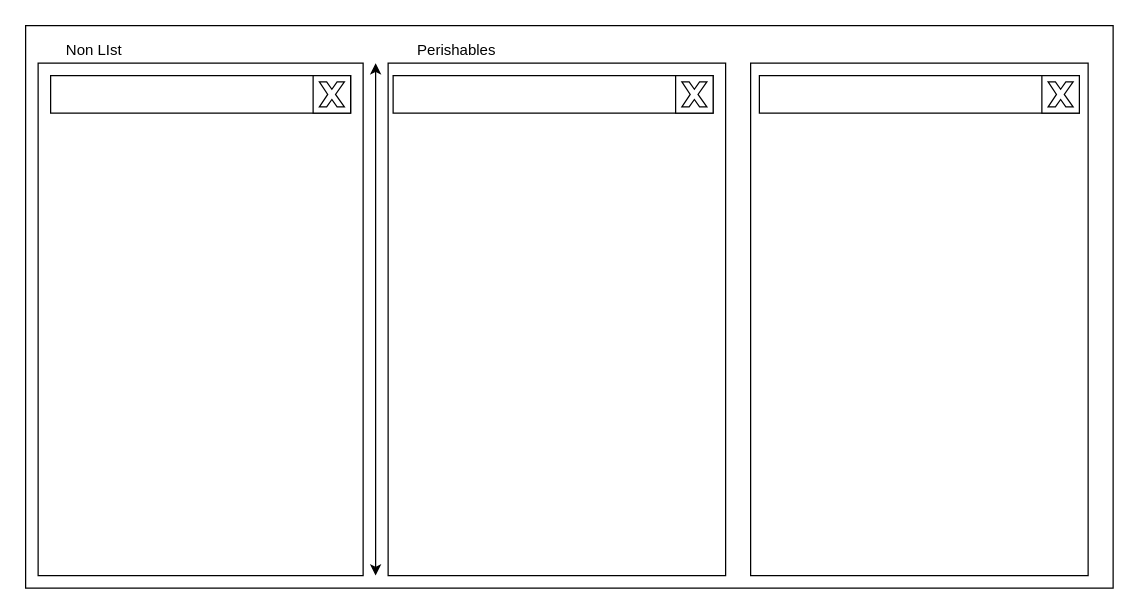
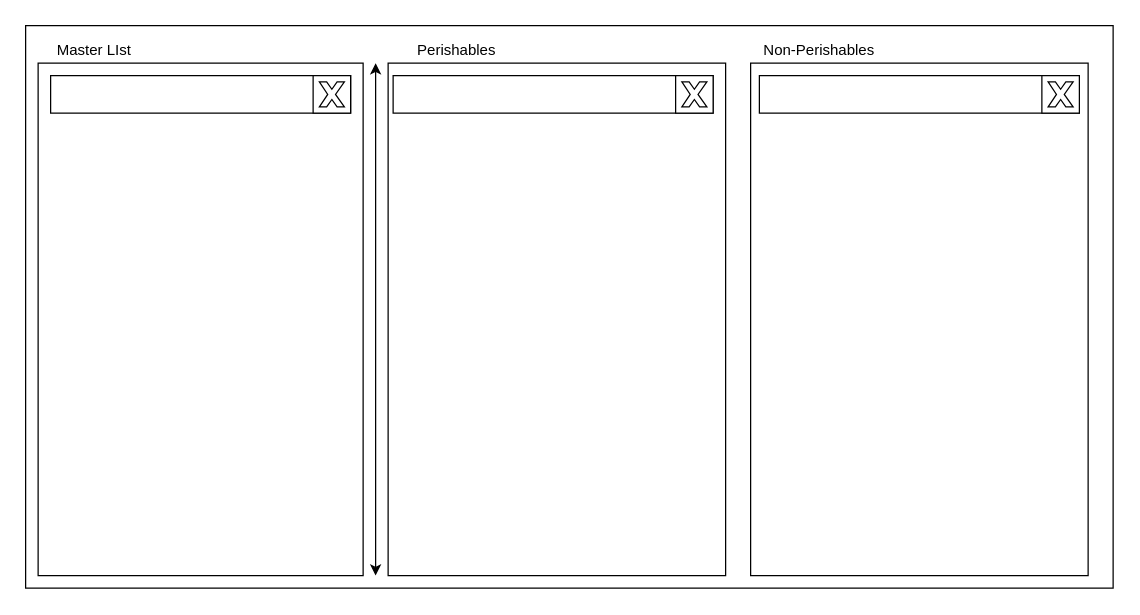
node "Non LIst": label "Non LIst" -> "Master LIst"
node "Non-Perishables": added
